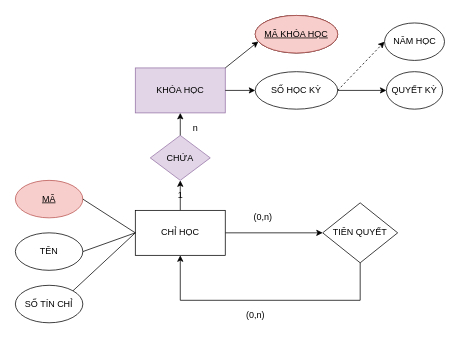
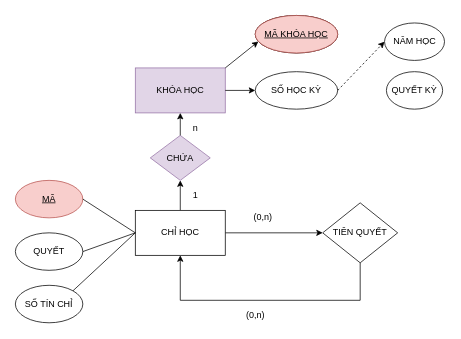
edge "SỐ HỌC KỲ" -> "QUYẾT KỲ": removed
node "1": moved (180, 195) -> (195, 195)
node "TÊN": label "TÊN" -> "QUYẾT"
